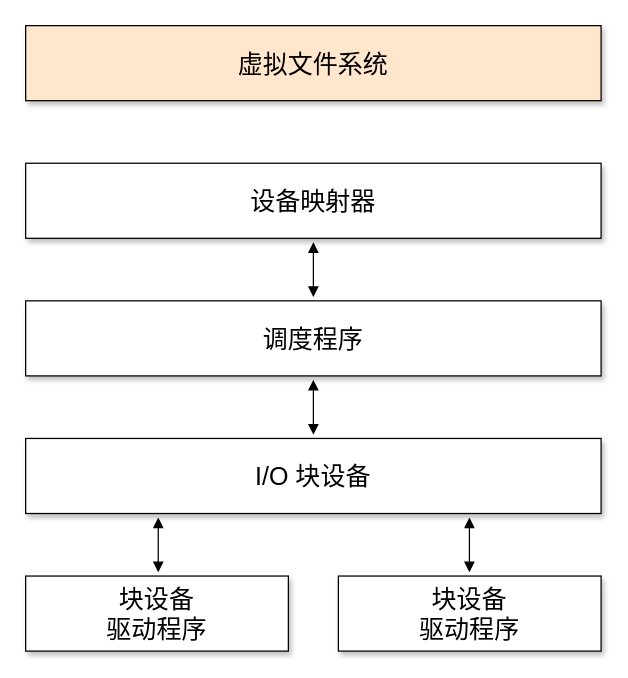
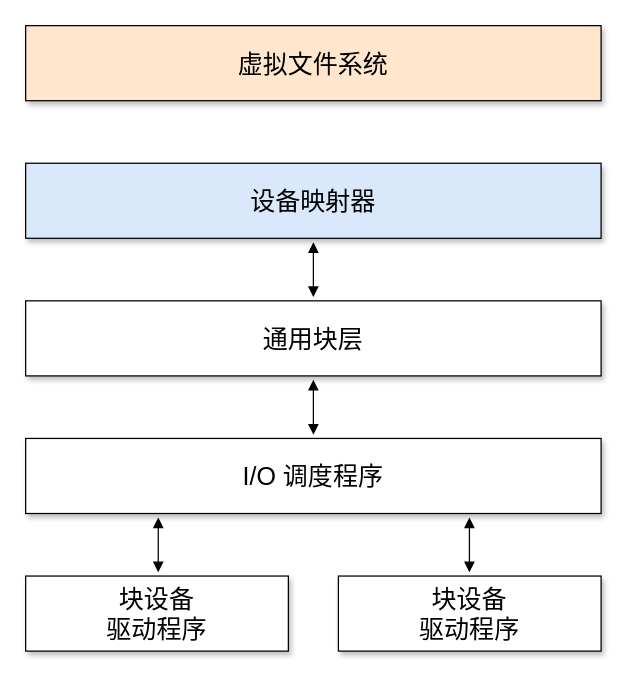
node "设备映射器": fillcolor #ffffff -> #dae8fc
node "调度程序": label "调度程序" -> "通用块层"
node "I/O 块设备": label "I/O 块设备" -> "I/O 调度程序"
